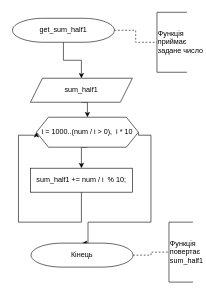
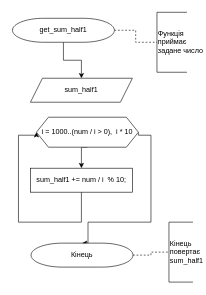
edge "sum_half1" -> "i = 1000..(num / i > 0), i * 10": removed
node "Функція повертає sum_half1": label "Функція повертає sum_half1" -> "Кінець повертає sum_half1"
